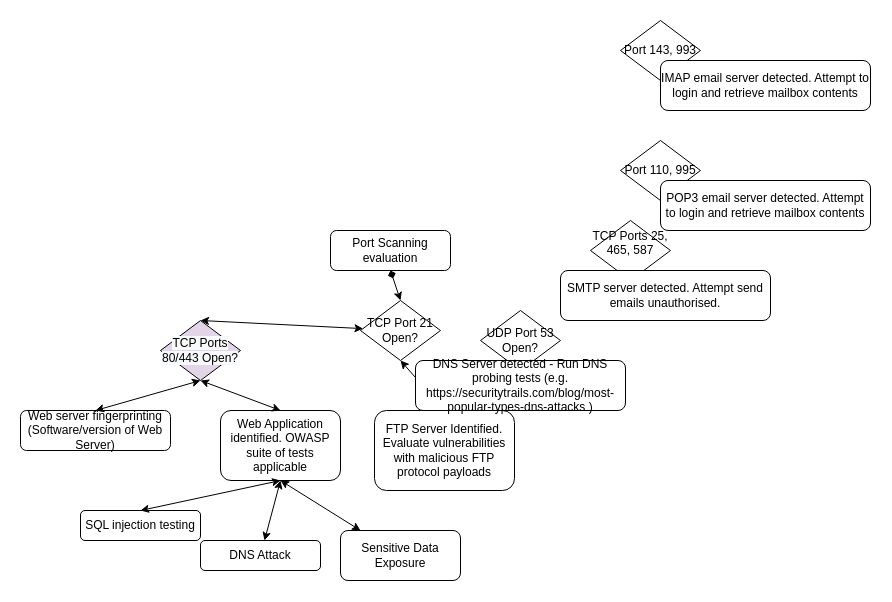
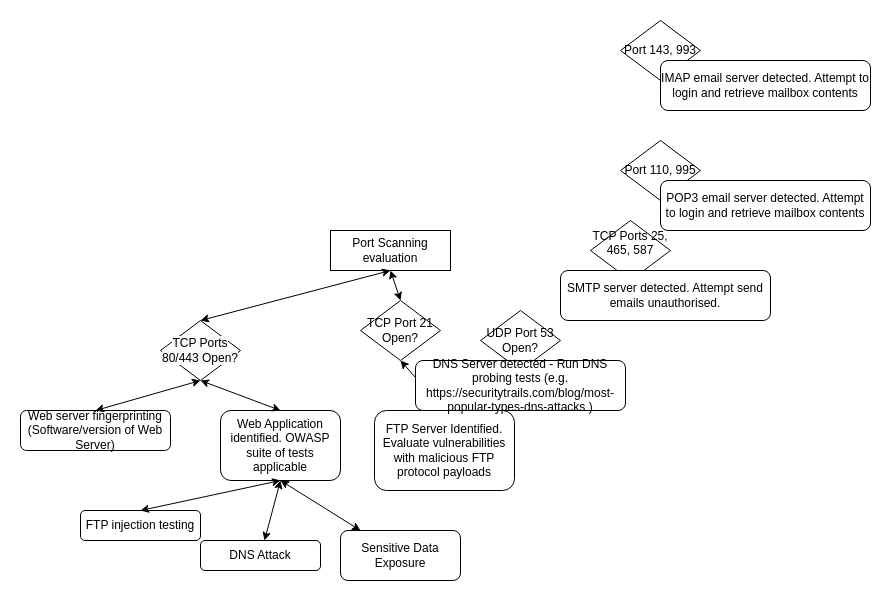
node "Port Scanning evaluation": shape rounded rectangle -> rectangle
edge "Port Scanning evaluation" -- "TCP Port 21 Open?": arrowhead diamond -> classic
edge "TCP Port 21 Open?" -- "TCP Ports 80/443 Open?": now "Port Scanning evaluation" -- "TCP Ports 80/443 Open?"
node "TCP Ports 80/443 Open?": fillcolor #e1d5e7 -> #ffffff
node "SQL injection testing": label "SQL injection testing" -> "FTP injection testing"
